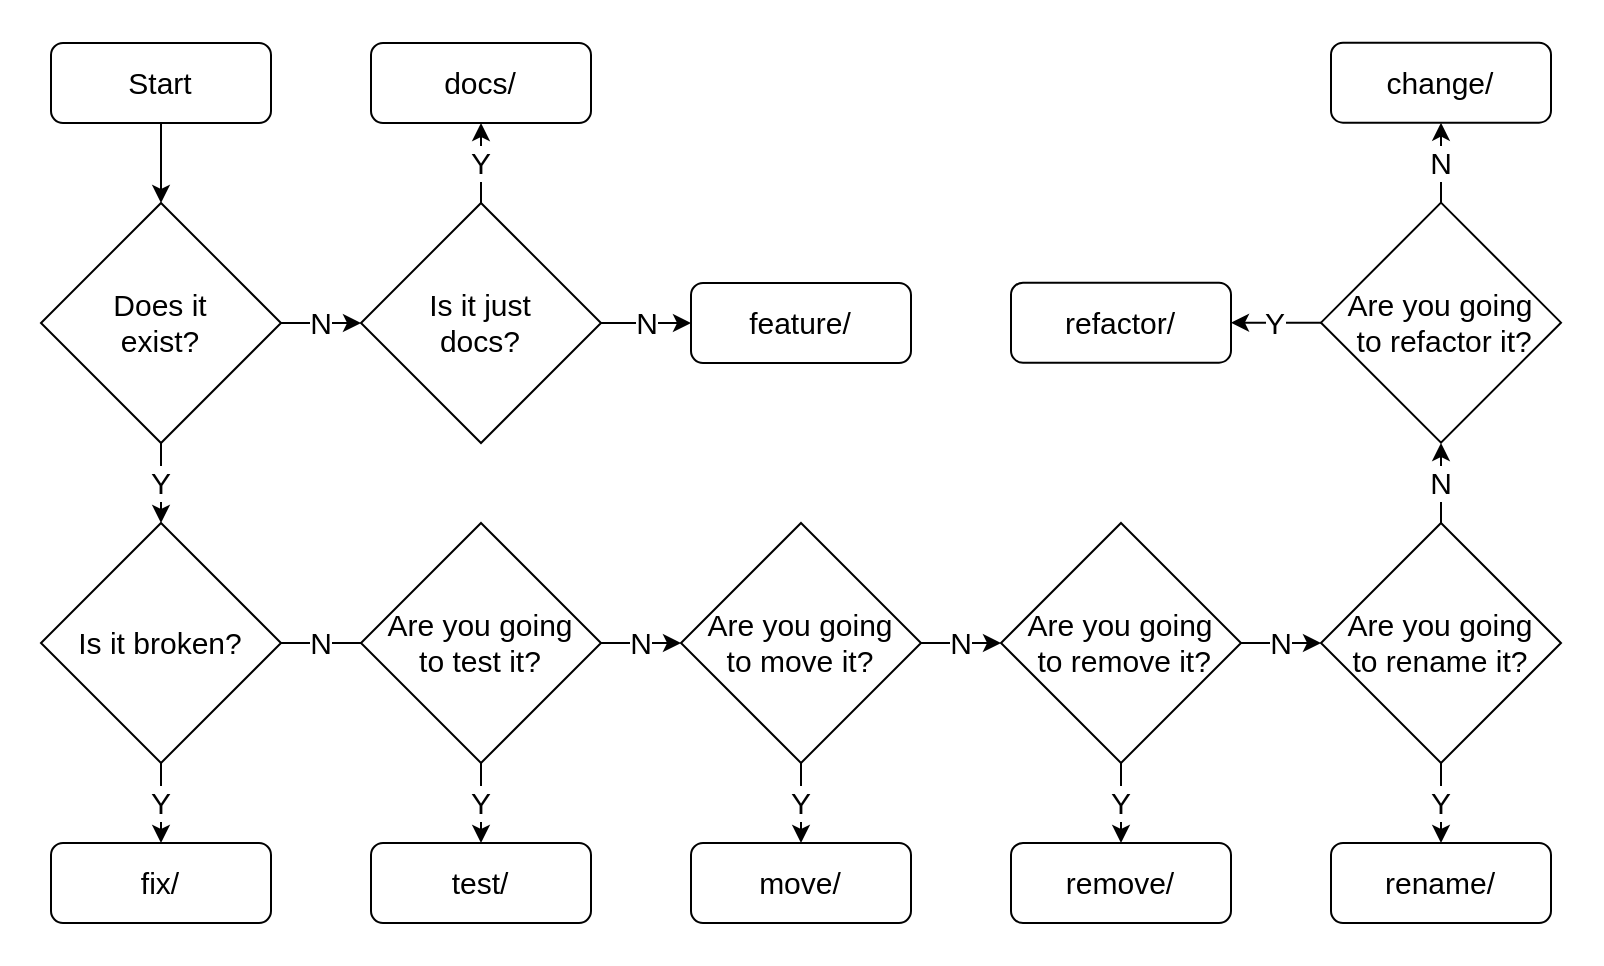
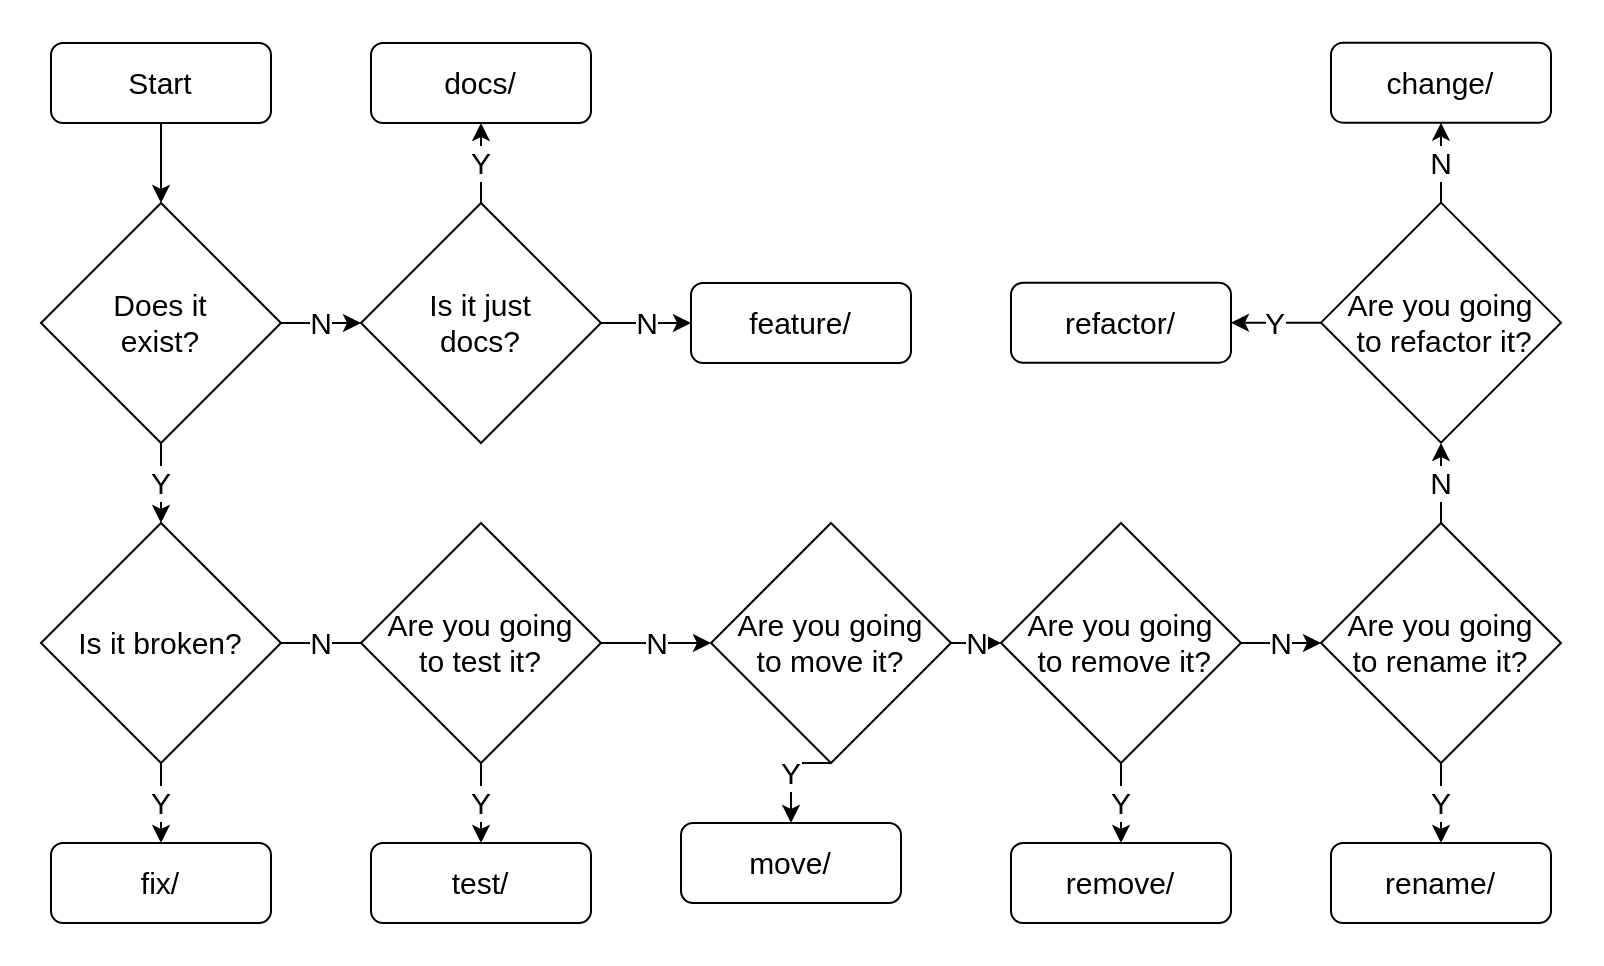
node "Are you goingto move it?": moved (801, 643) -> (831, 643)
node "move/": moved (801, 883) -> (791, 863)
